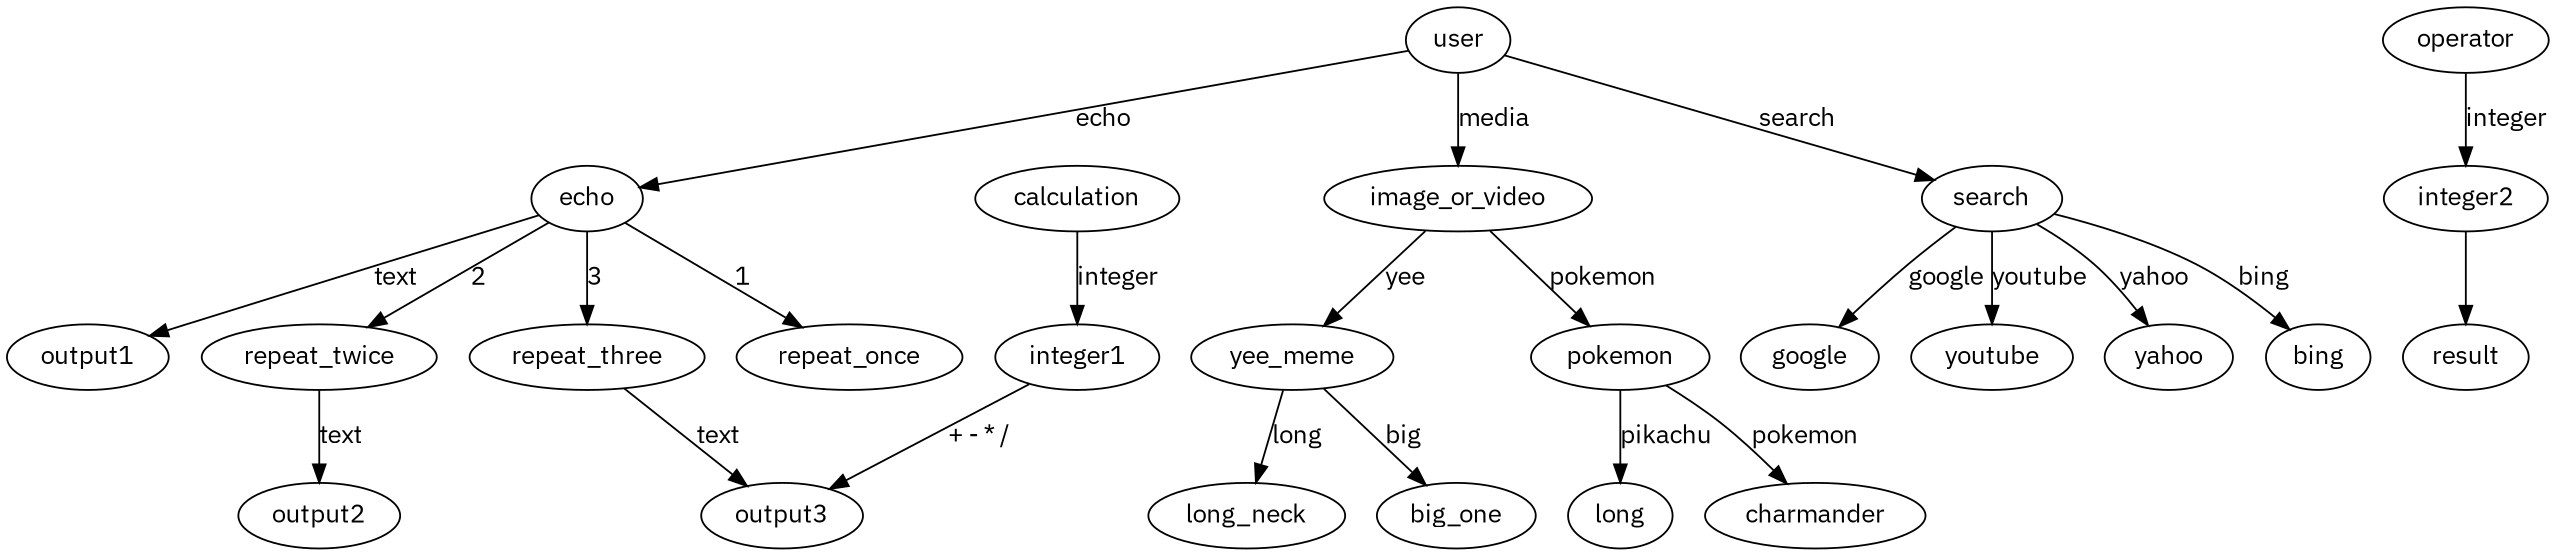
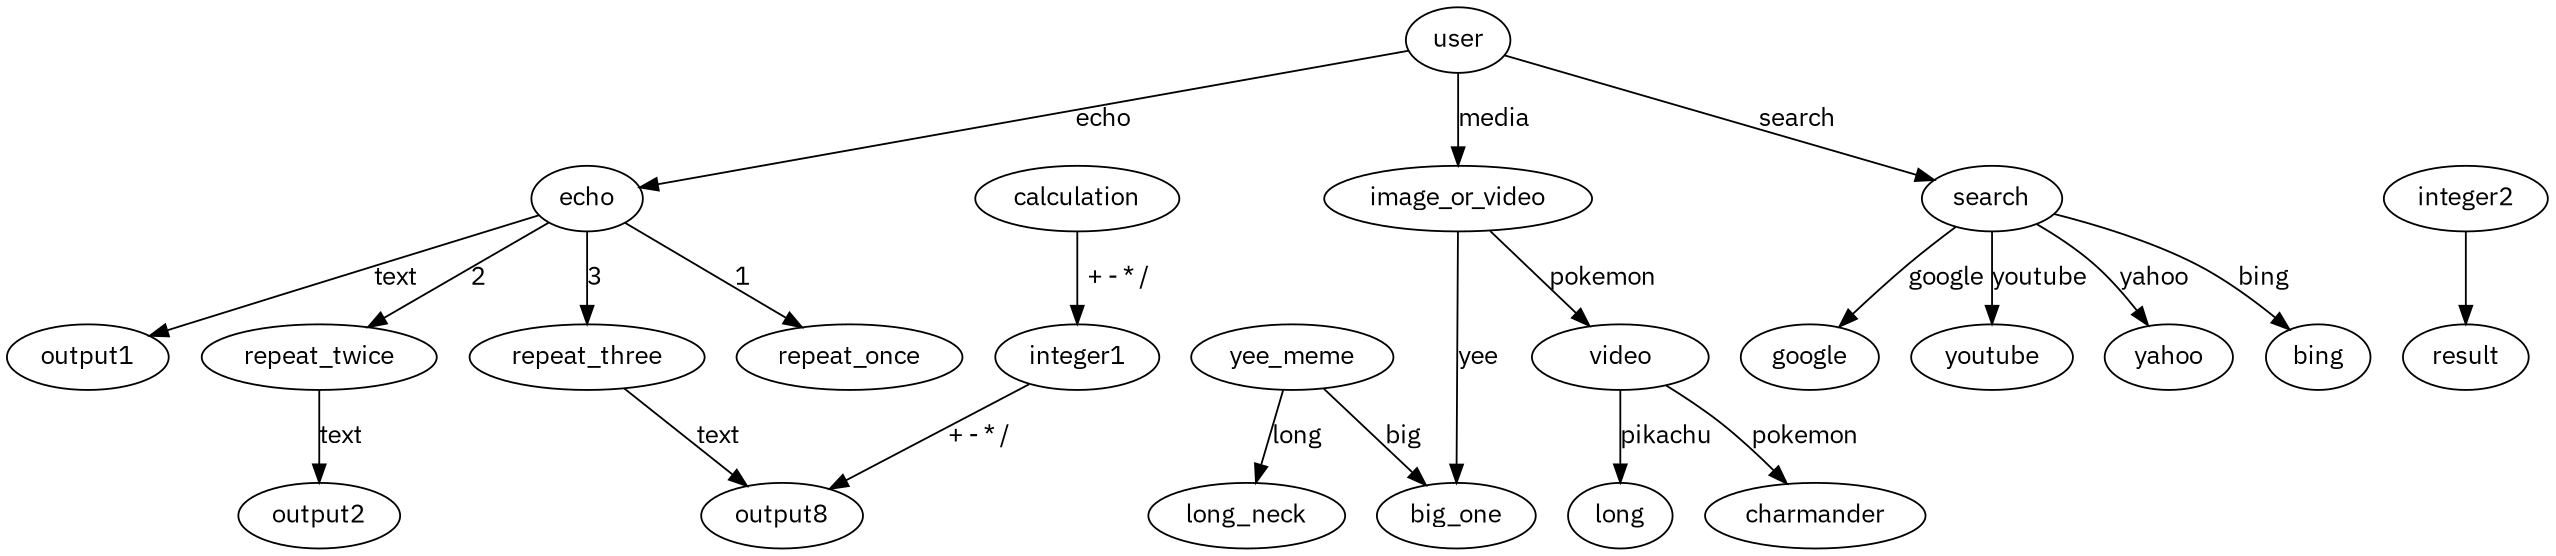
node "operator": removed
edge "image_or_video" -> "yee_meme": now "image_or_video" -> "big_one"
edge "calculation" -> "integer1": label "integer" -> "+ - * /"
node "pokemon": label "pokemon" -> "video"
node "output3": label "output3" -> "output8"
